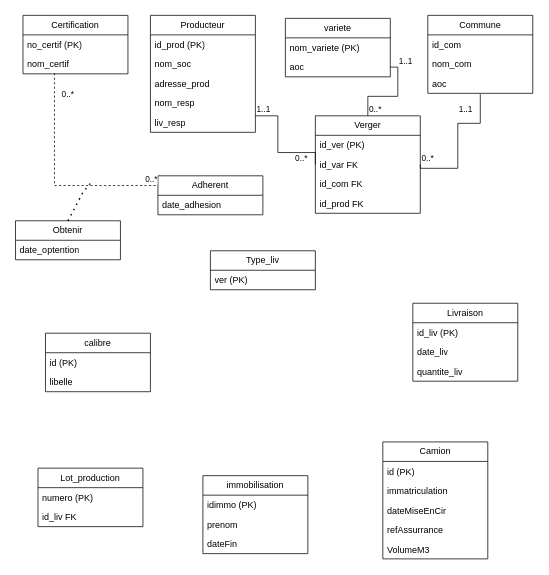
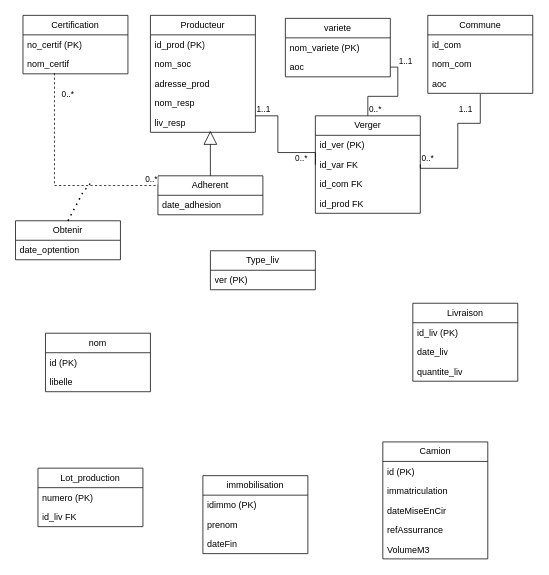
edge "Adherent" -> "liv_resp": added
node "calibre": label "calibre" -> "nom"
